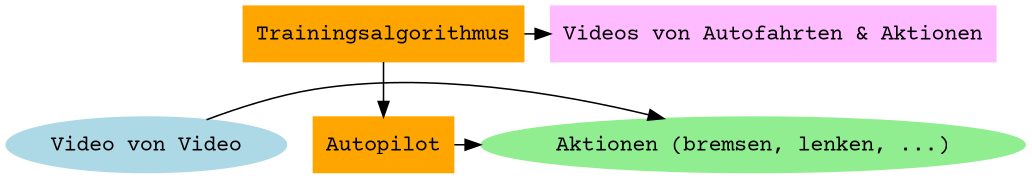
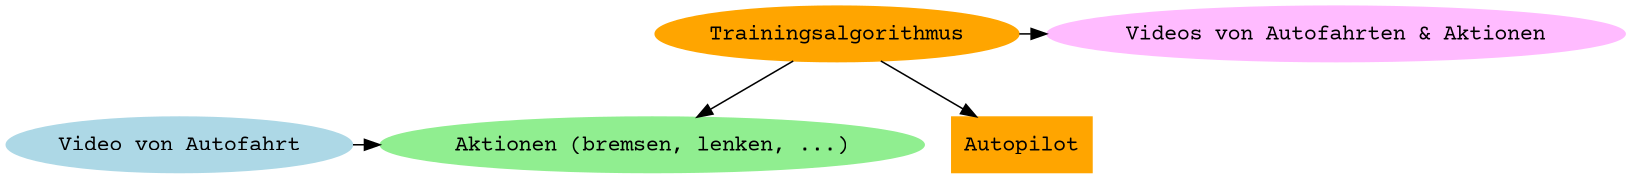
node "Trainingsalgorithmus": shape box -> ellipse
node "Videos von Autofahrten & Aktionen": shape box -> ellipse
node "Video von Video": label "Video von Video" -> "Video von Autofahrt"
edge "Autopilot" -> "Aktionen (bremsen, lenken, ...)": now "Trainingsalgorithmus" -> "Aktionen (bremsen, lenken, ...)"
